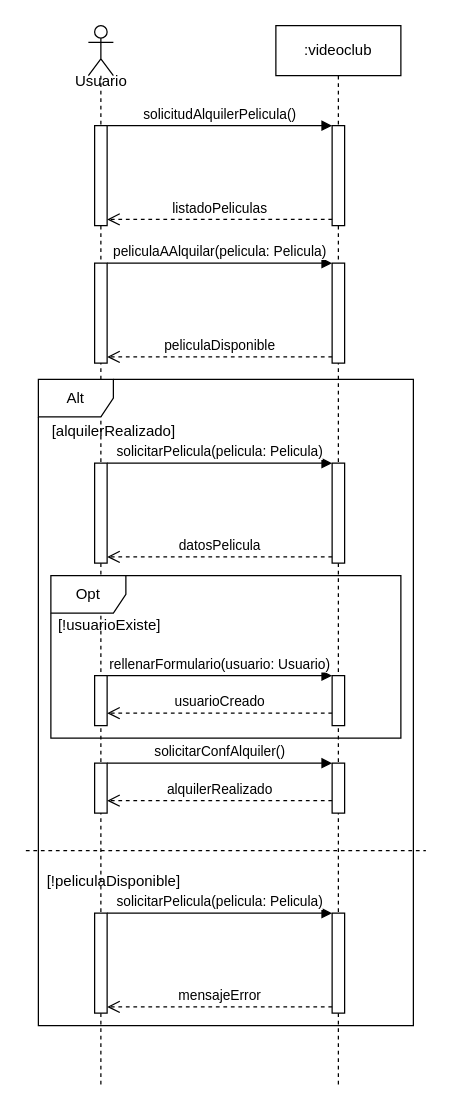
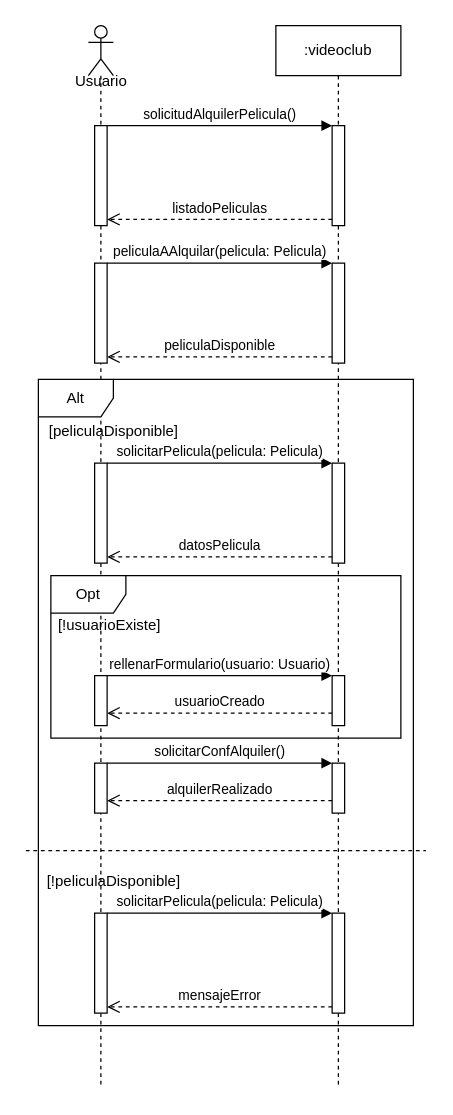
node "[alquilerRealizado]": label "[alquilerRealizado]" -> "[peliculaDisponible]"
